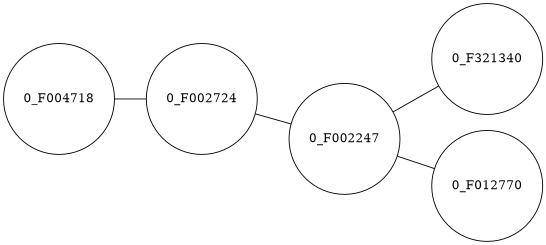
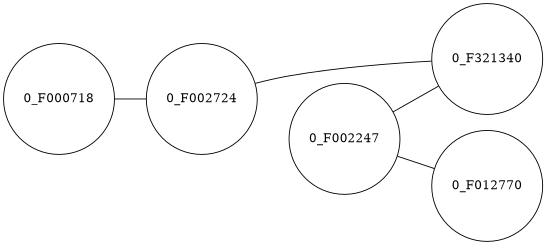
node "0_F004718": label "0_F004718" -> "0_F000718"
edge "0_F002724" -- "0_F002247": now "0_F002724" -- "0_F321340"
